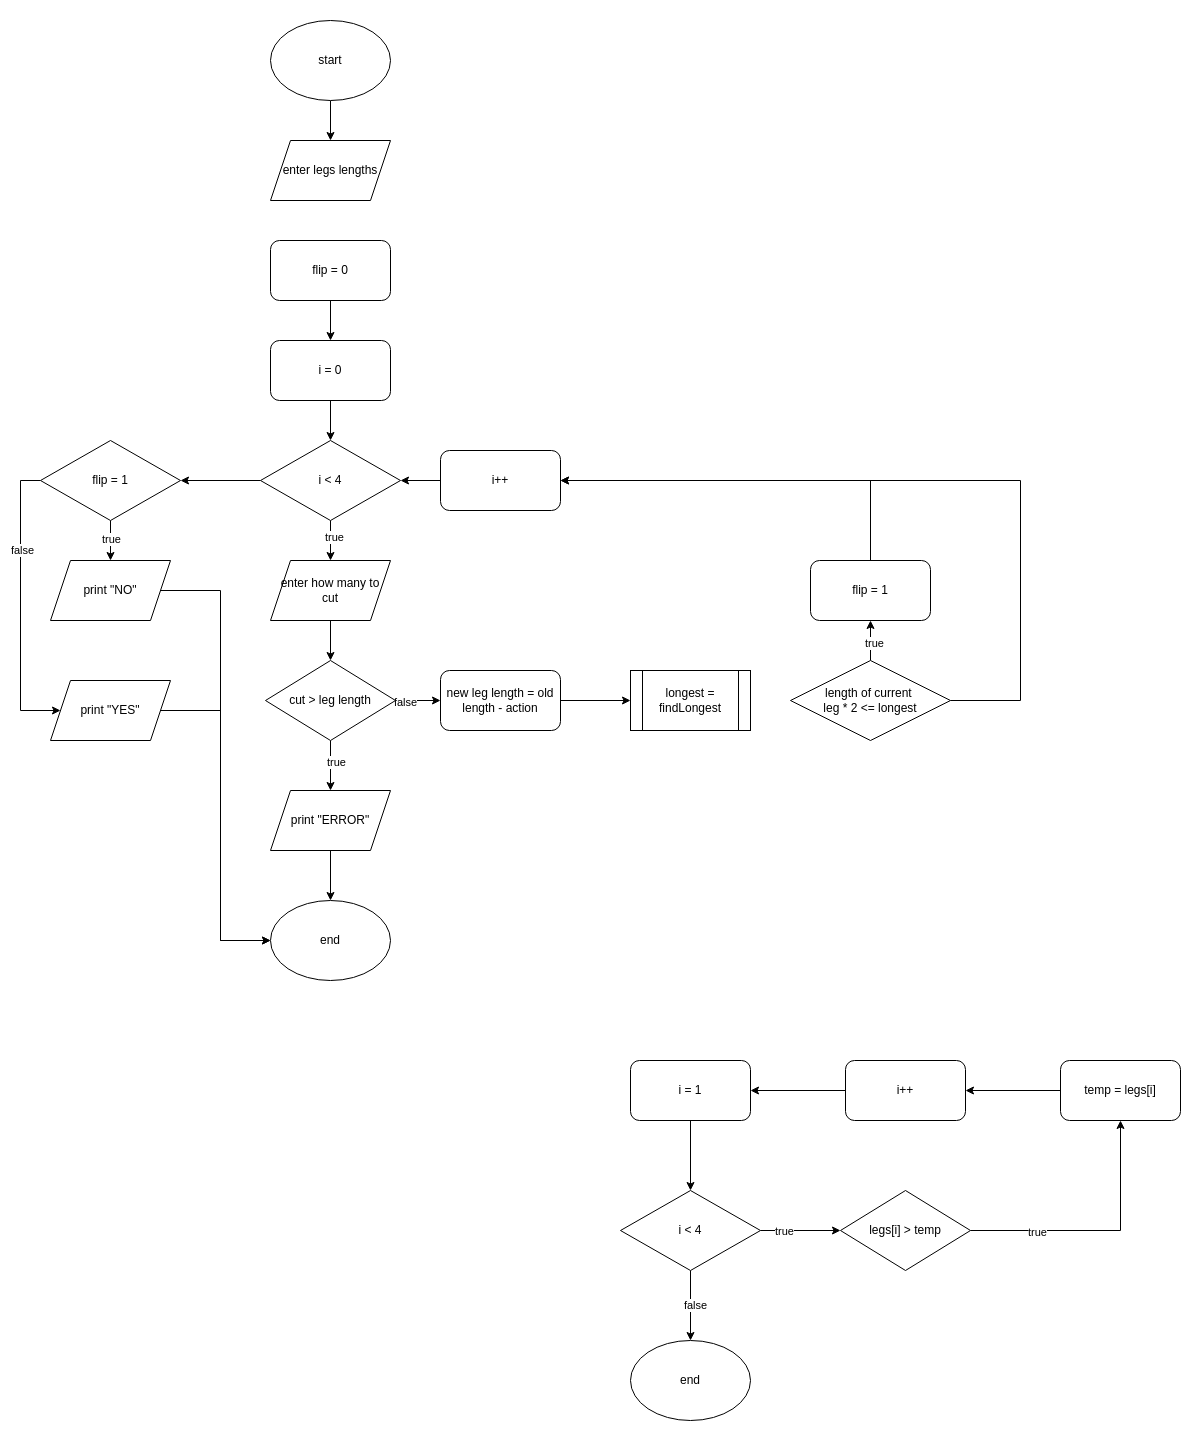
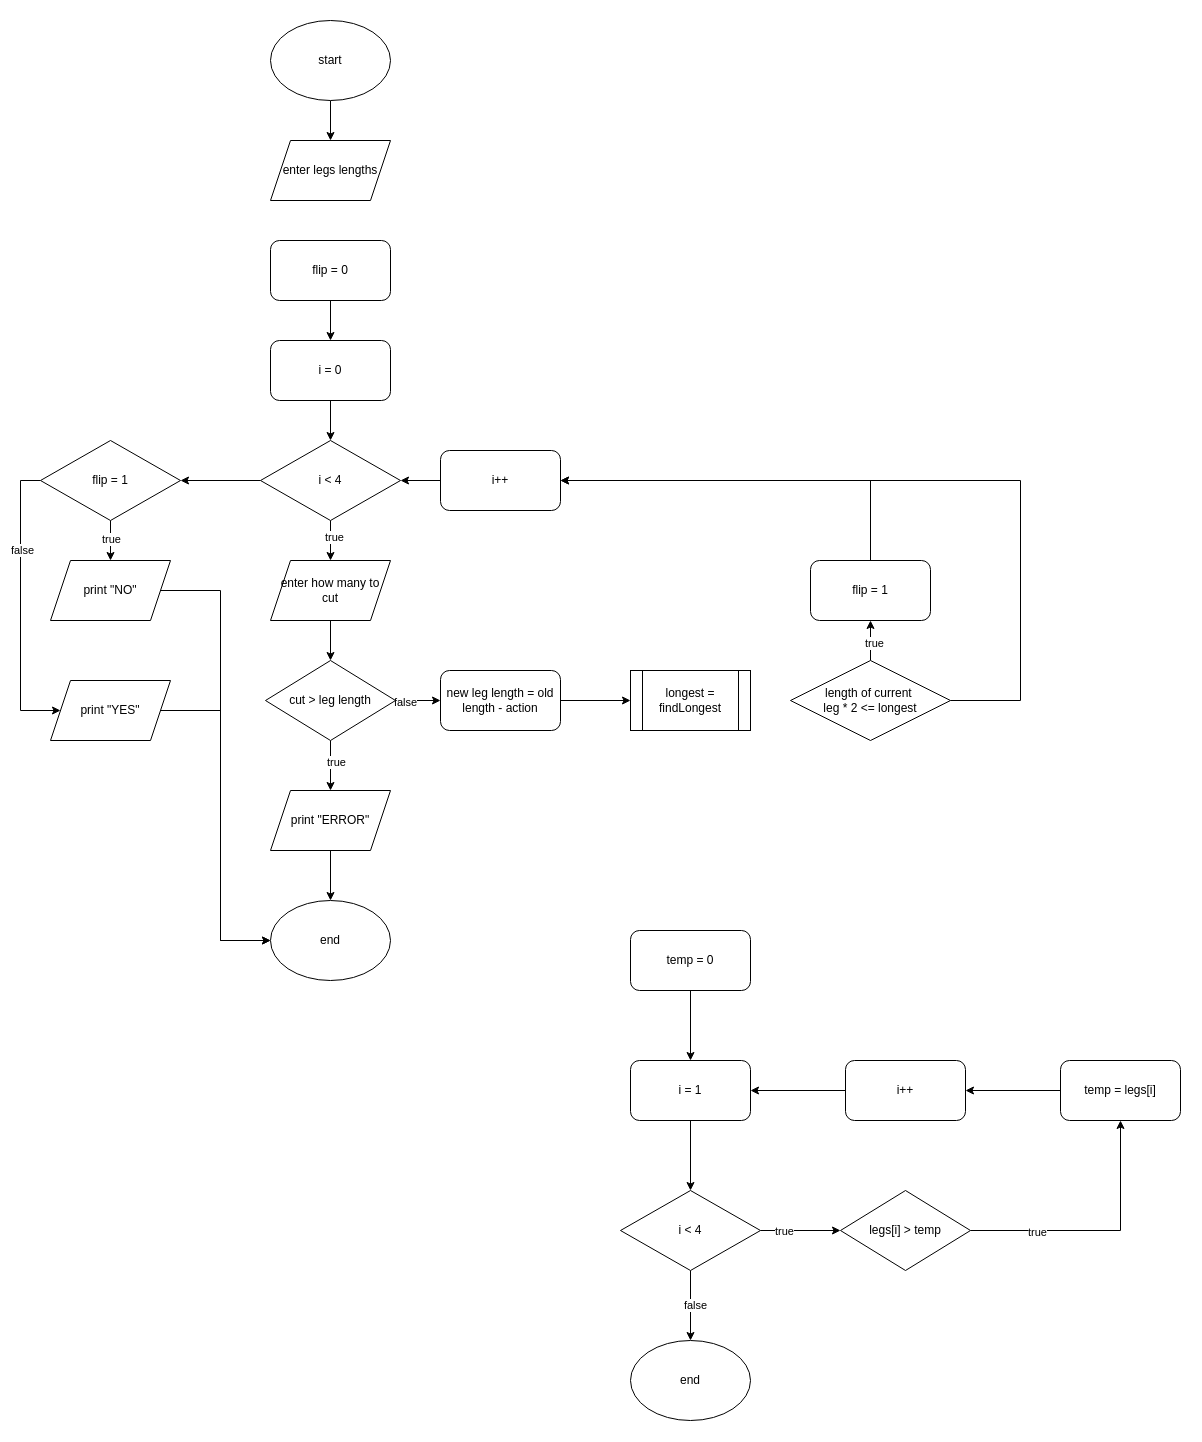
node "temp = 0": added
edge "temp = 0" -> "i = 1": added
